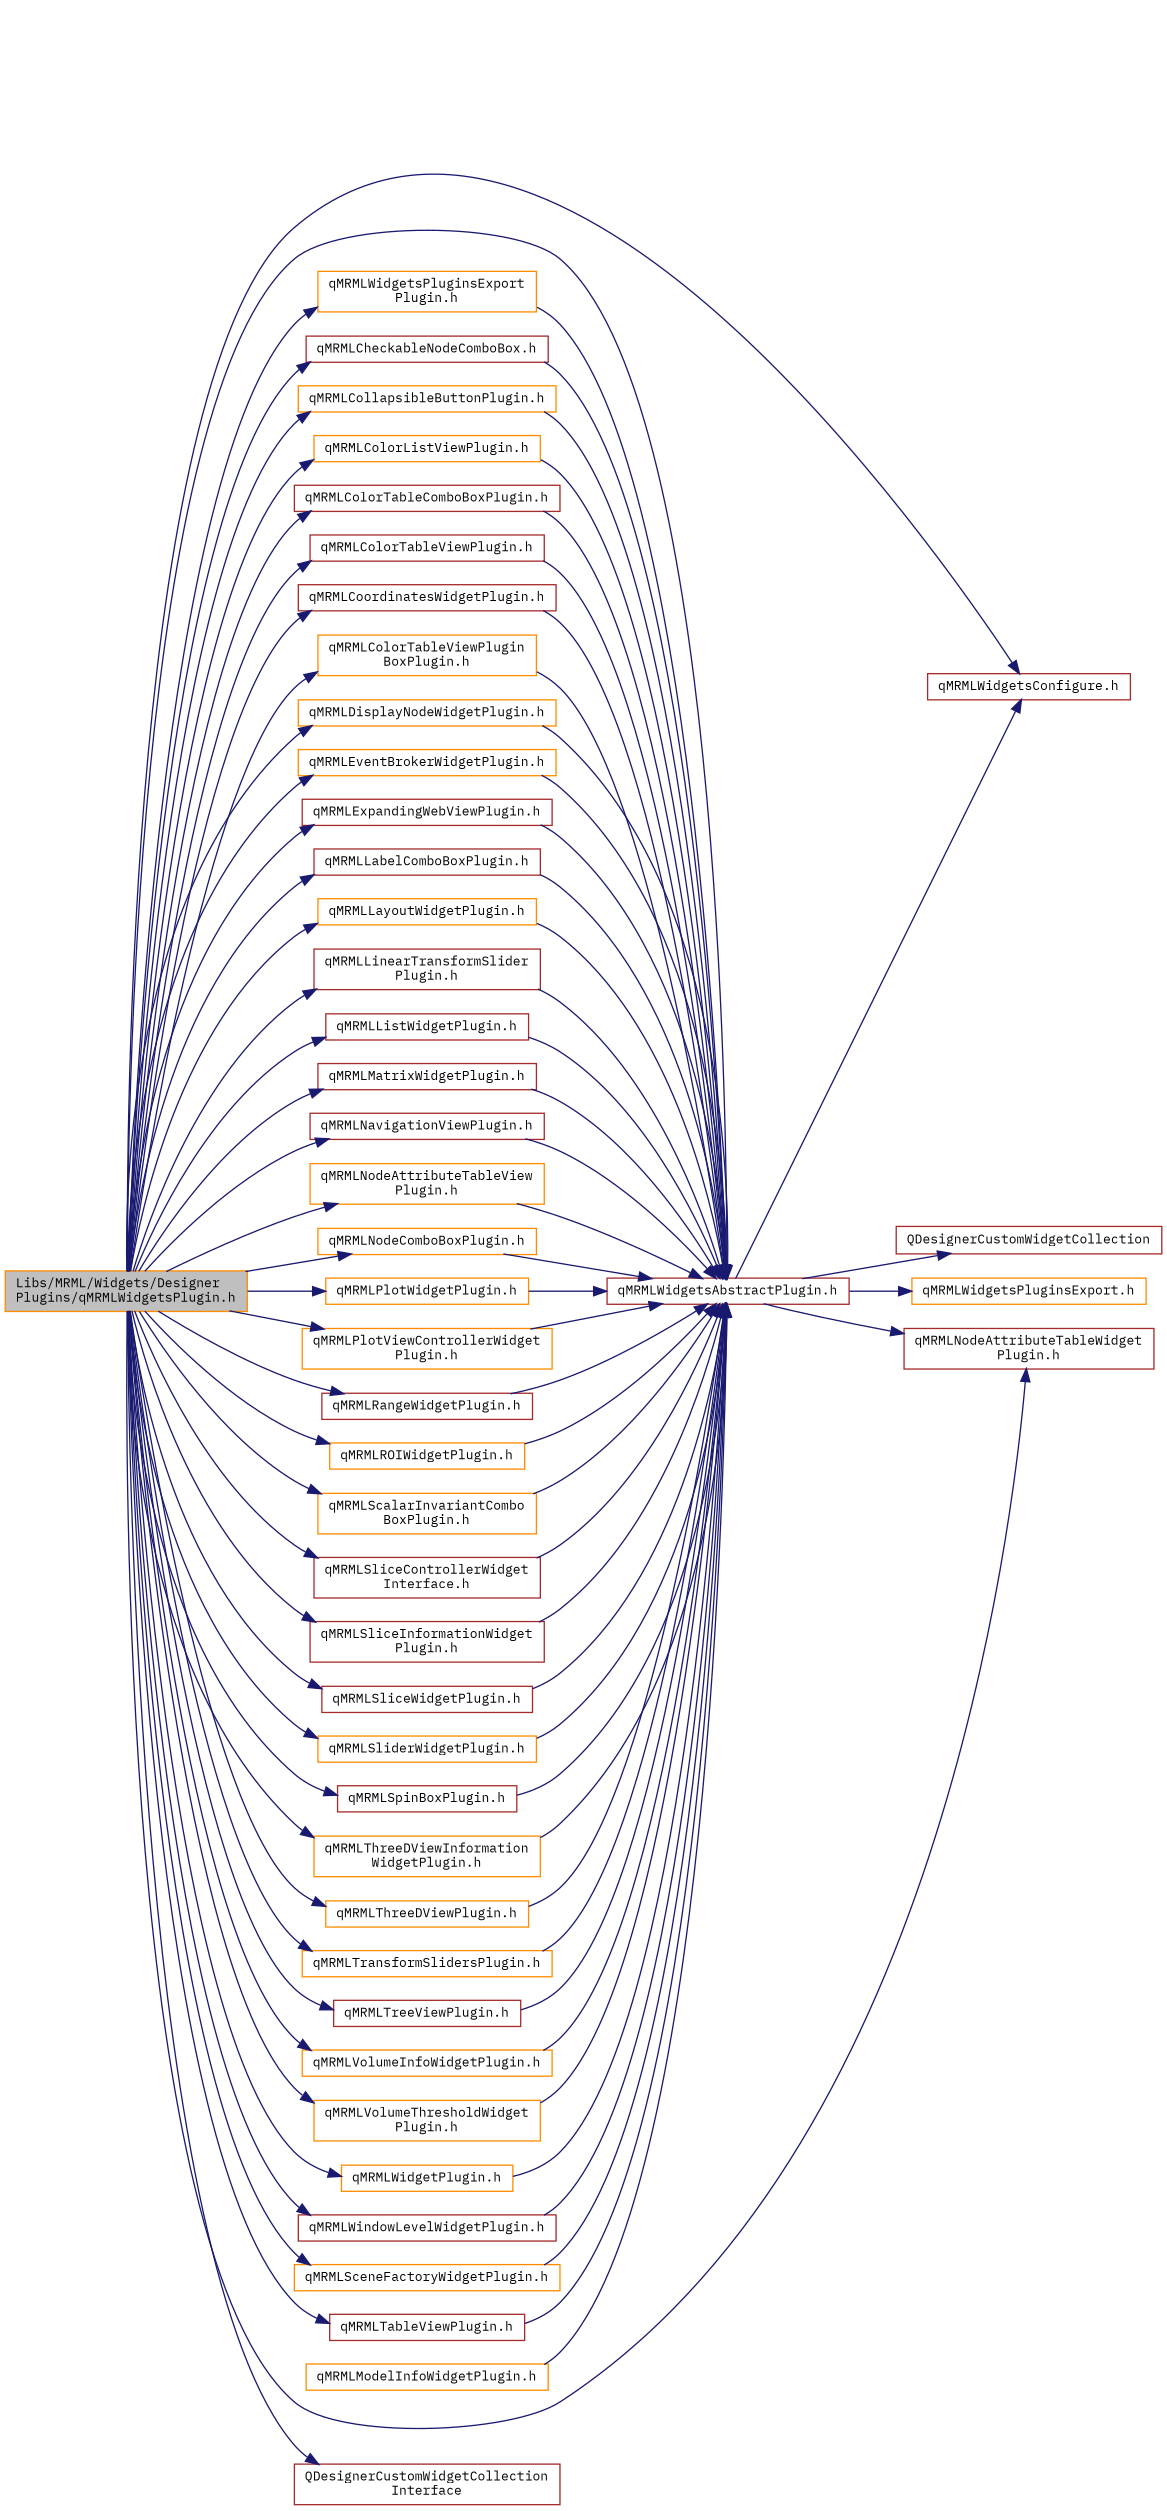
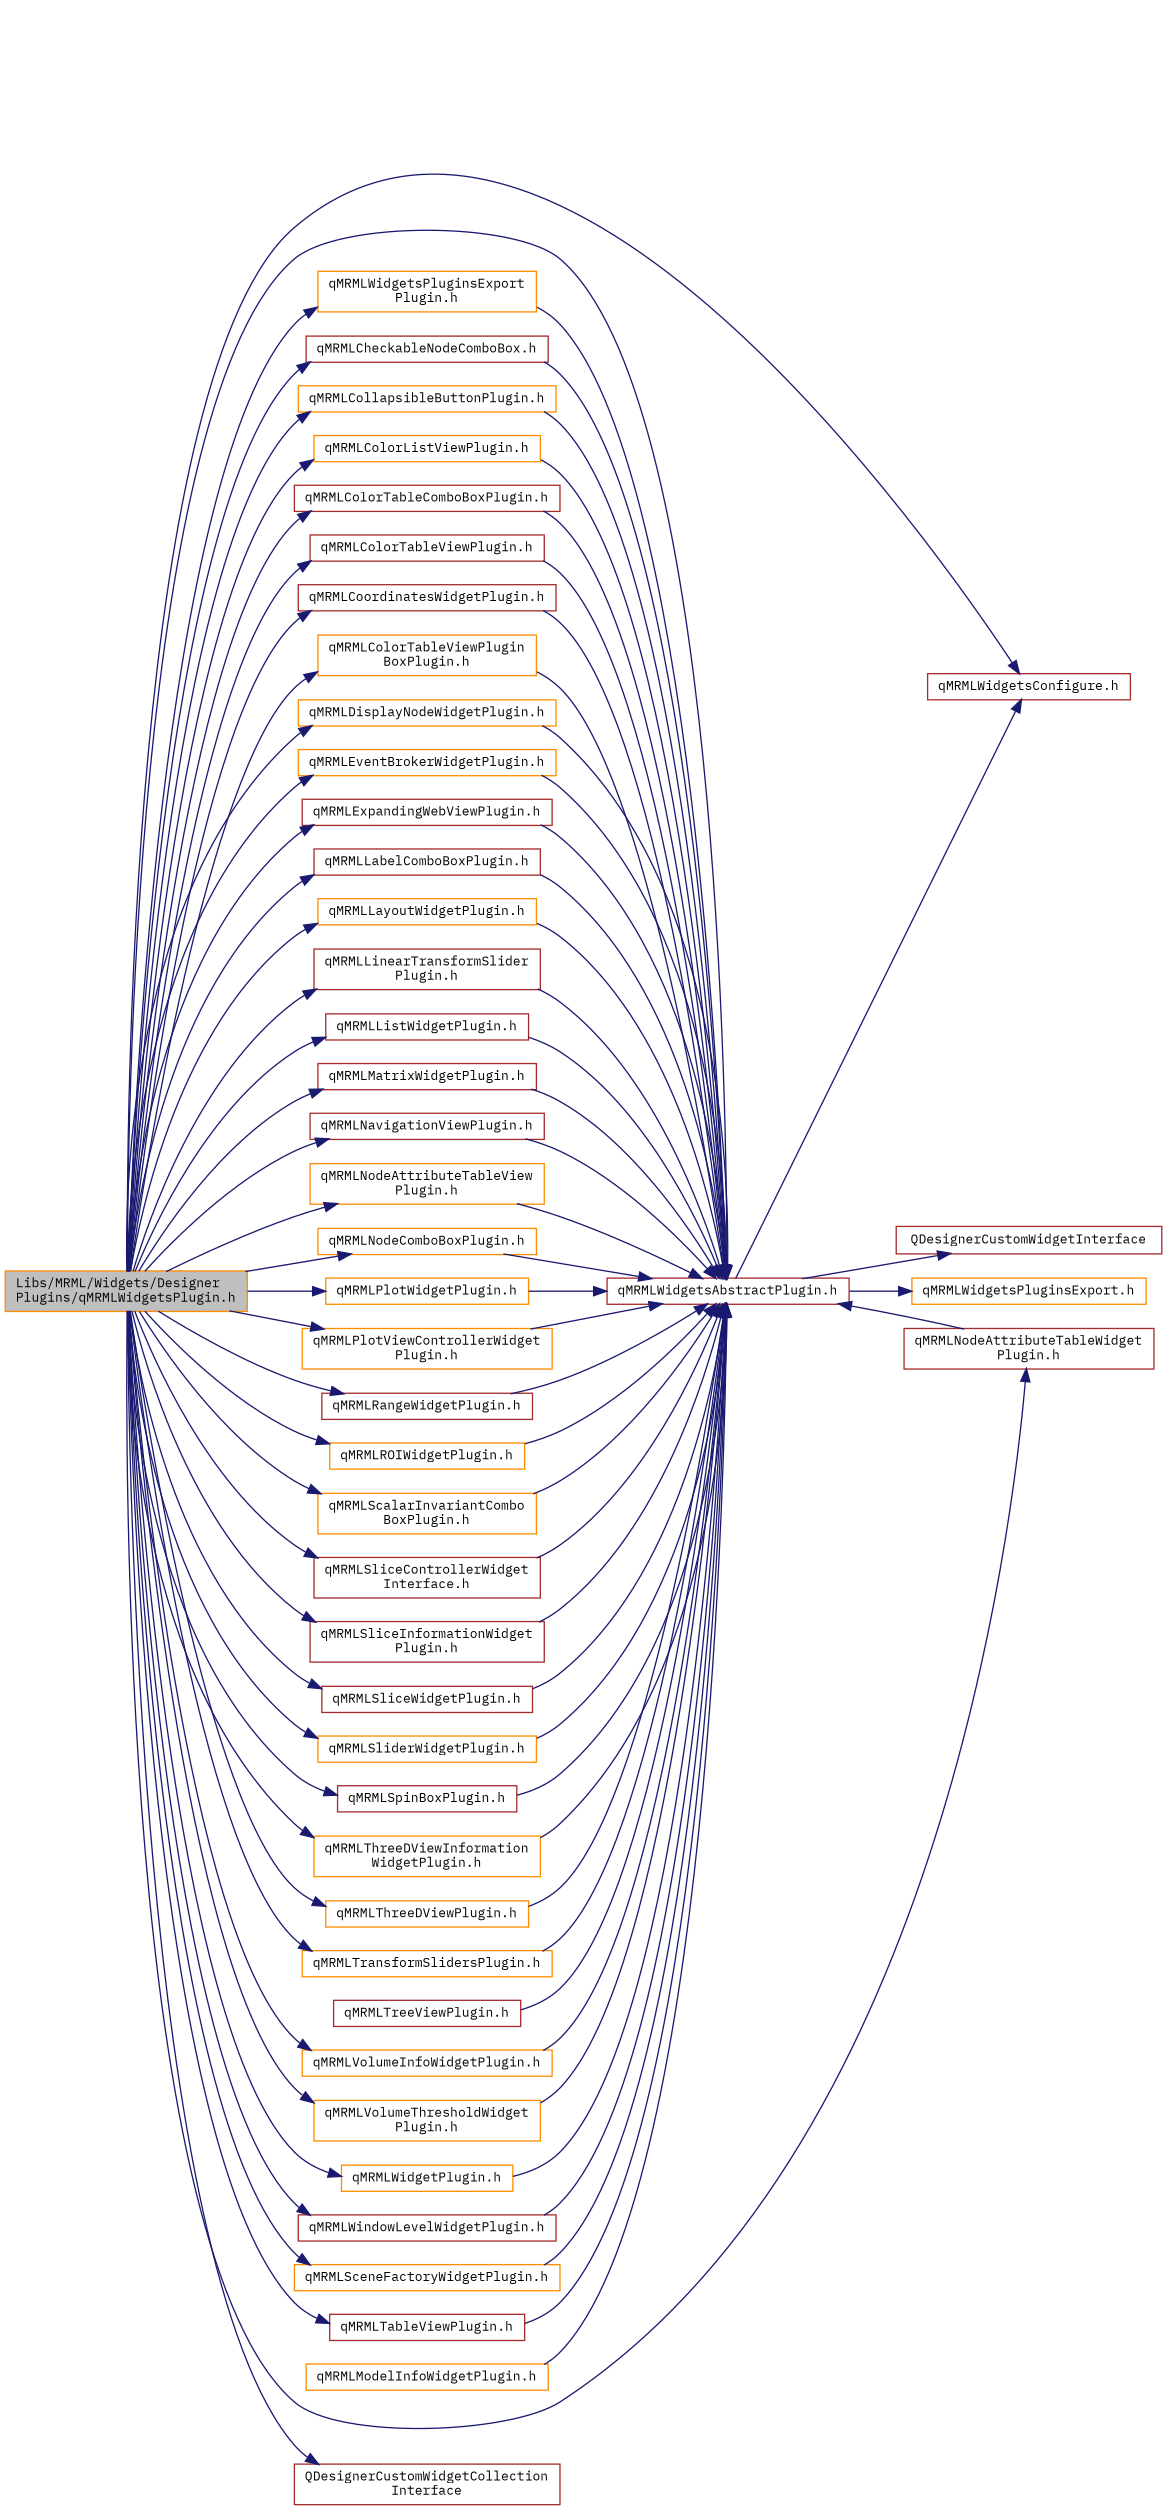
node "QDesignerCustomWidgetCollection": label "QDesignerCustomWidgetCollection" -> "QDesignerCustomWidgetInterface"
edge "qMRMLWidgetsAbstractPlugin.h" -> "qMRMLNodeAttributeTableWidget Plugin.h": reversed
edge "Libs/MRML/Widgets/Designer Plugins/qMRMLWidgetsPlugin.h" -> "qMRMLTreeViewPlugin.h": removed
